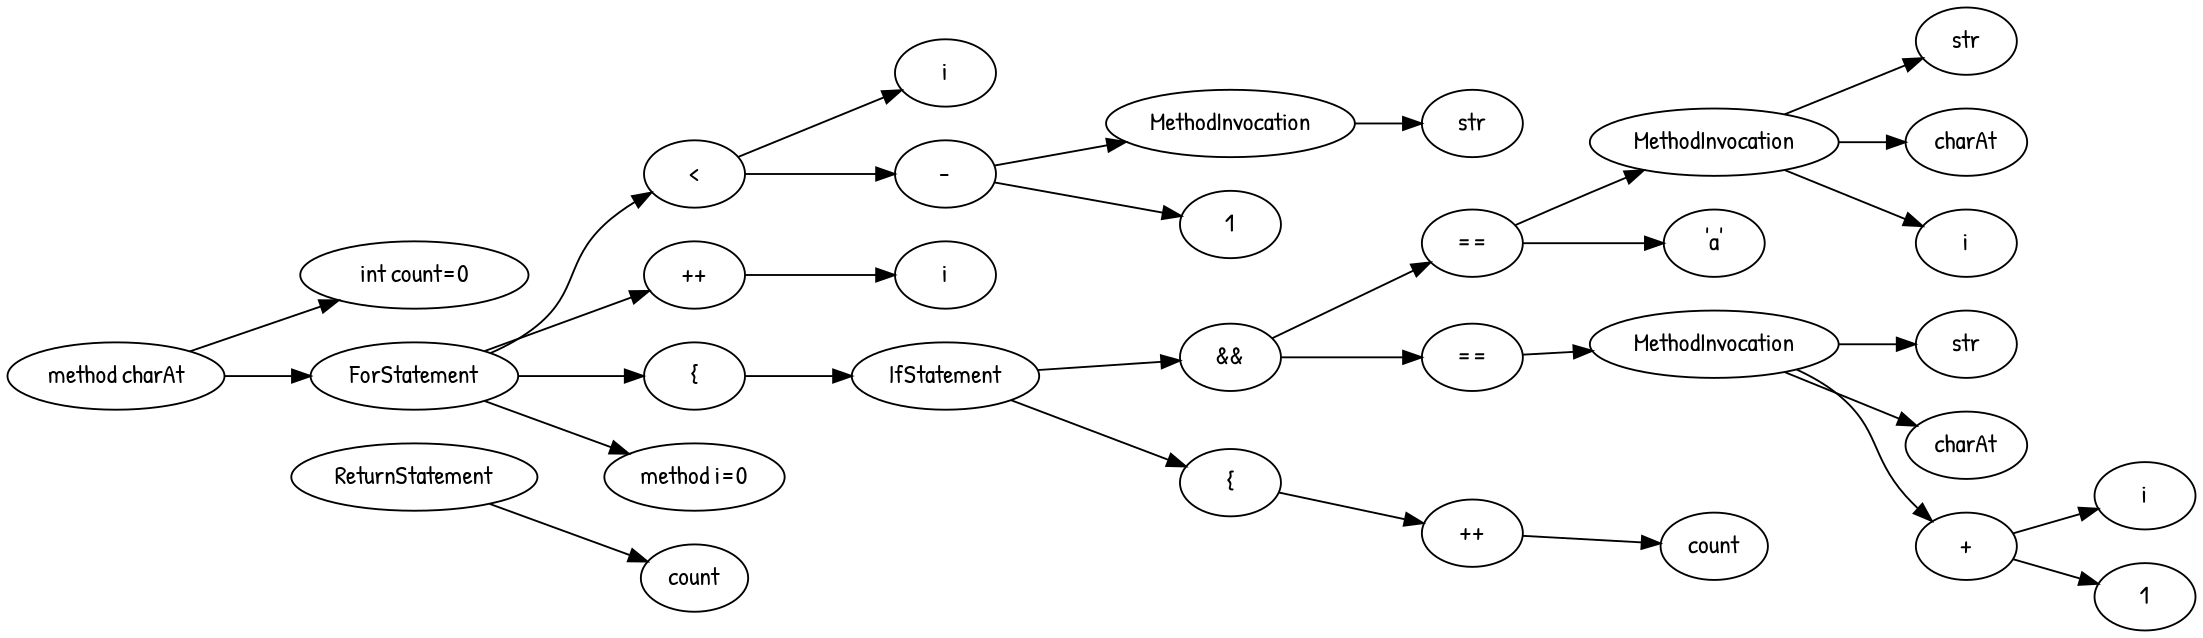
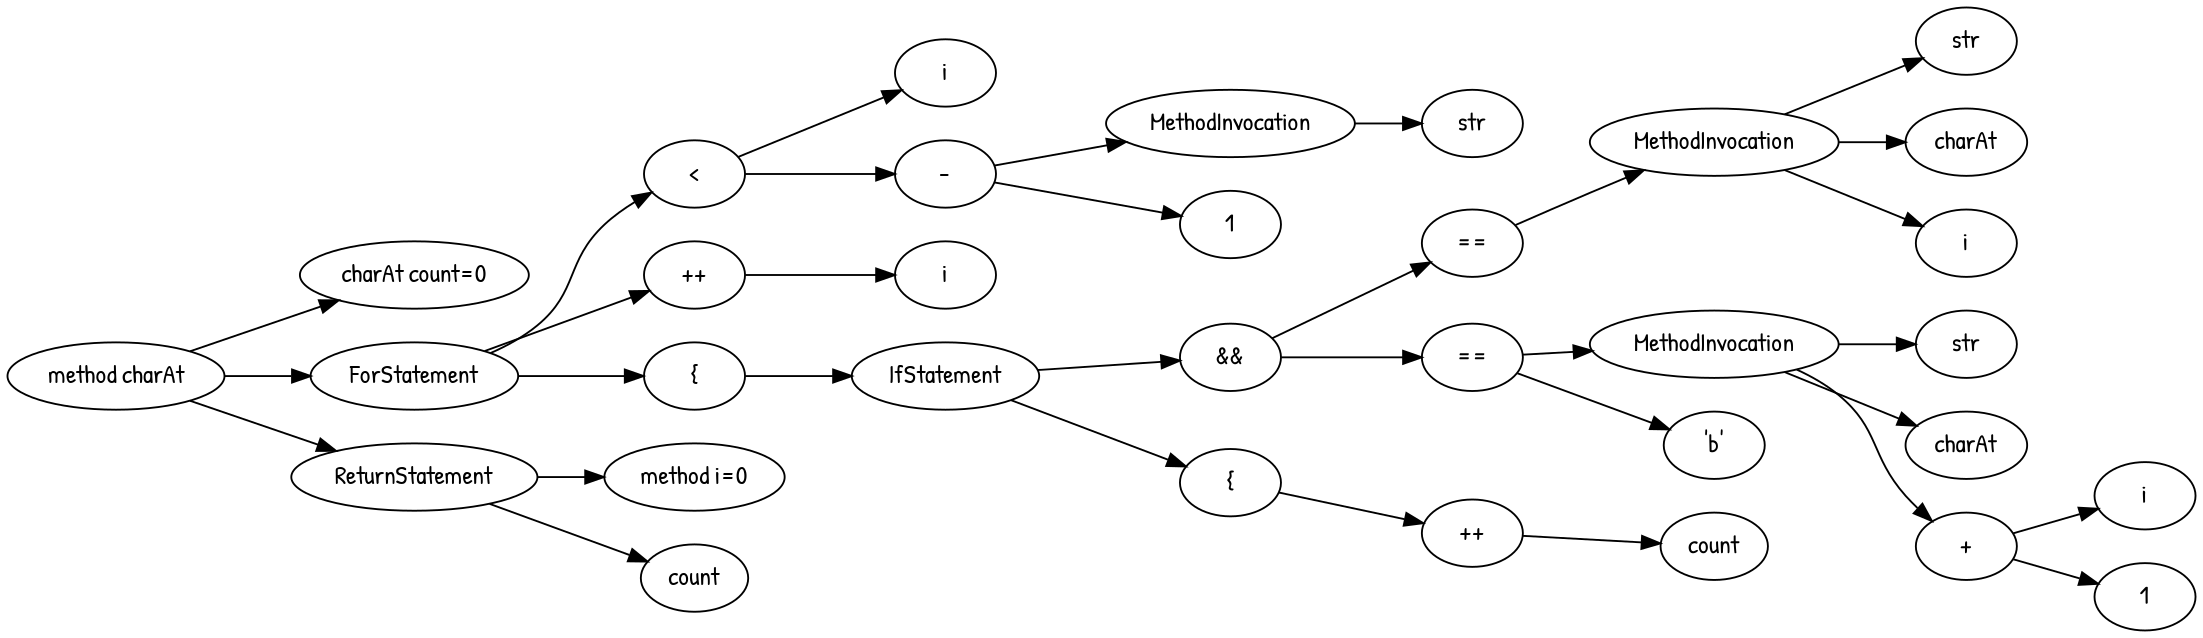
node "'a'": removed
node "int count=0": label "int count=0" -> "charAt count=0"
edge "method charAt" -> "ReturnStatement": added
edge "ForStatement" -> "method i=0": now "ReturnStatement" -> "method i=0"
node "'b'": added
